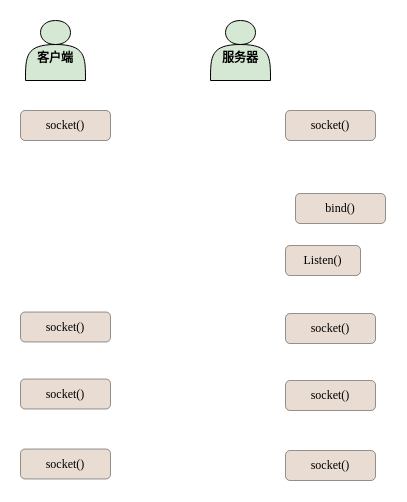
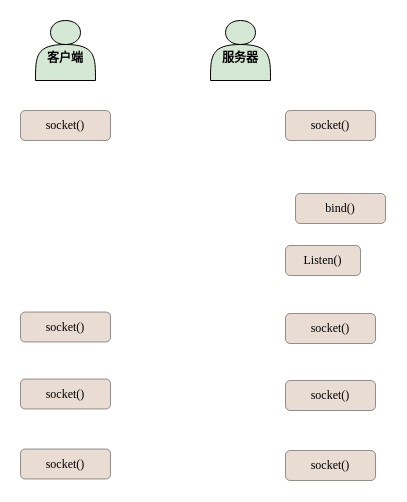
node "客户端": moved (56, 51) -> (66, 51)
